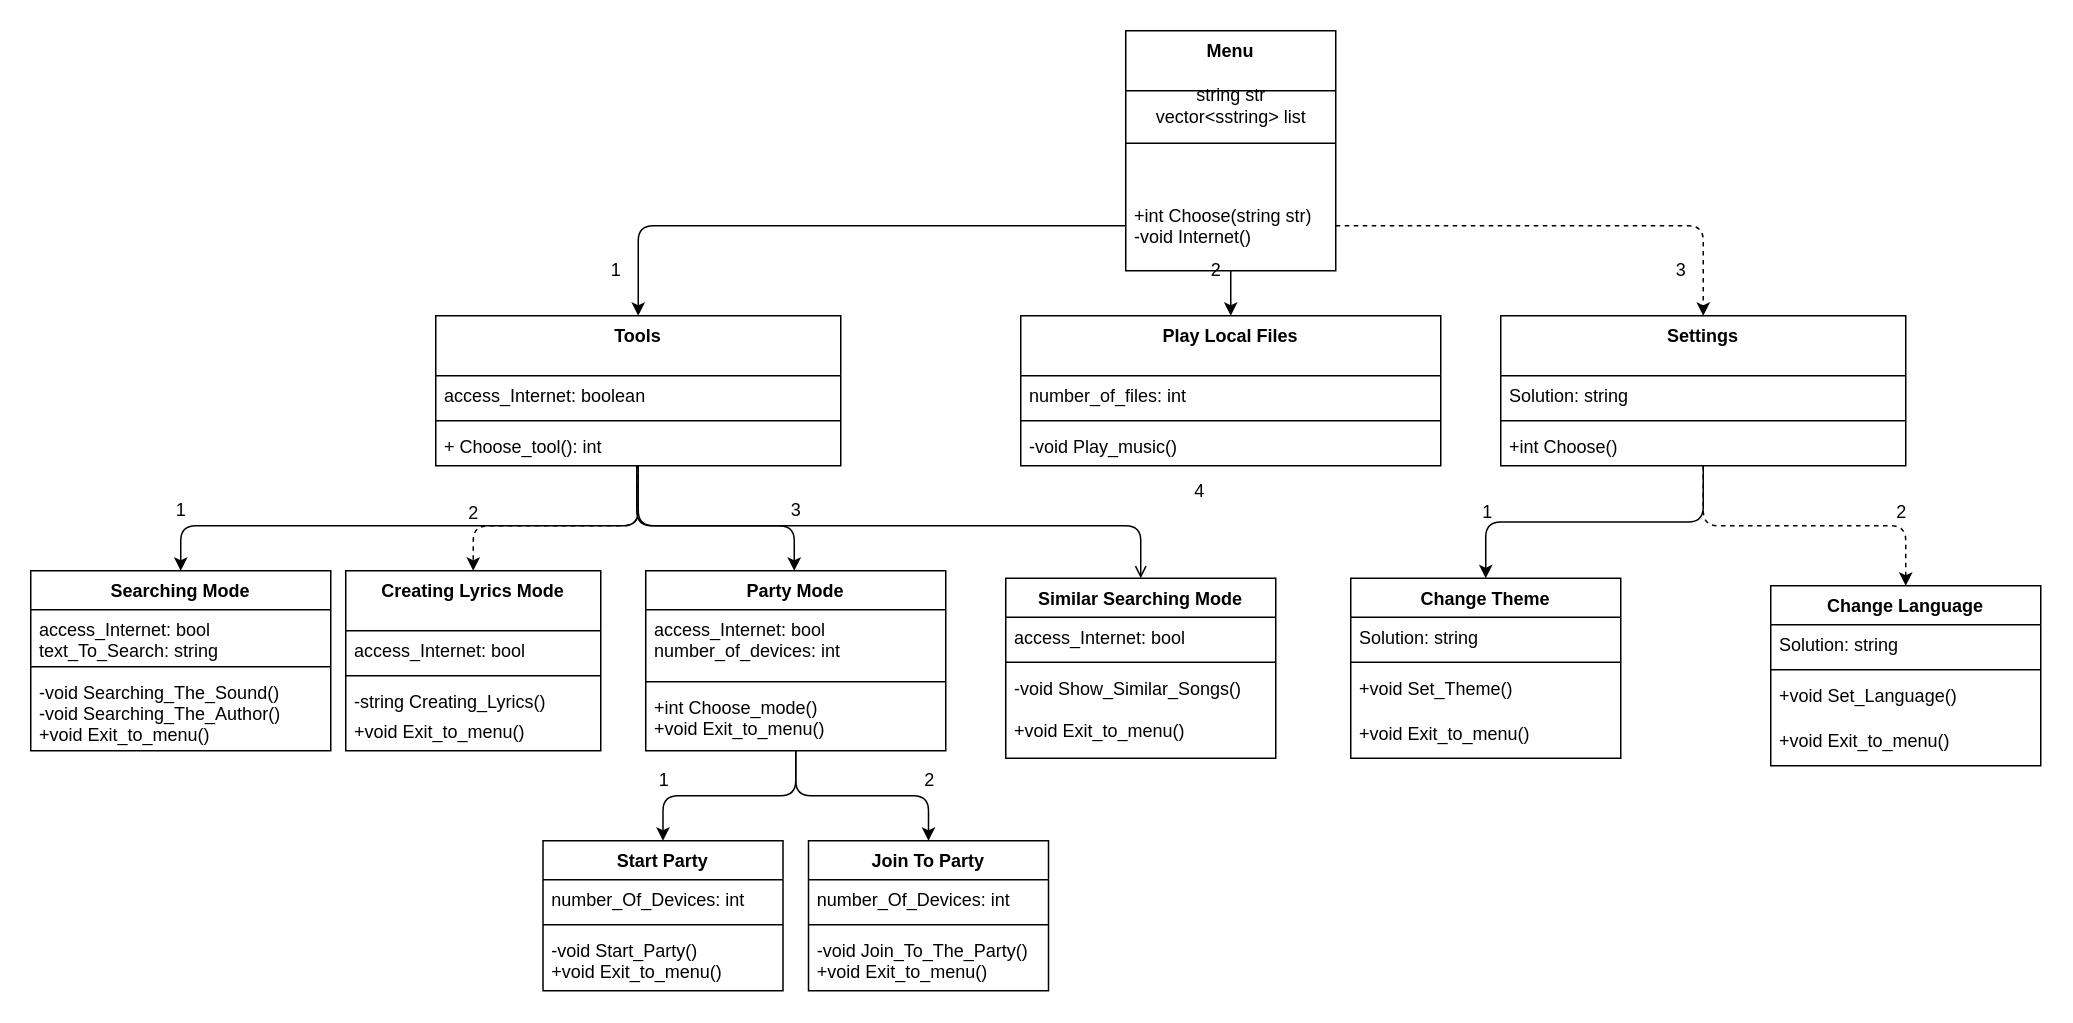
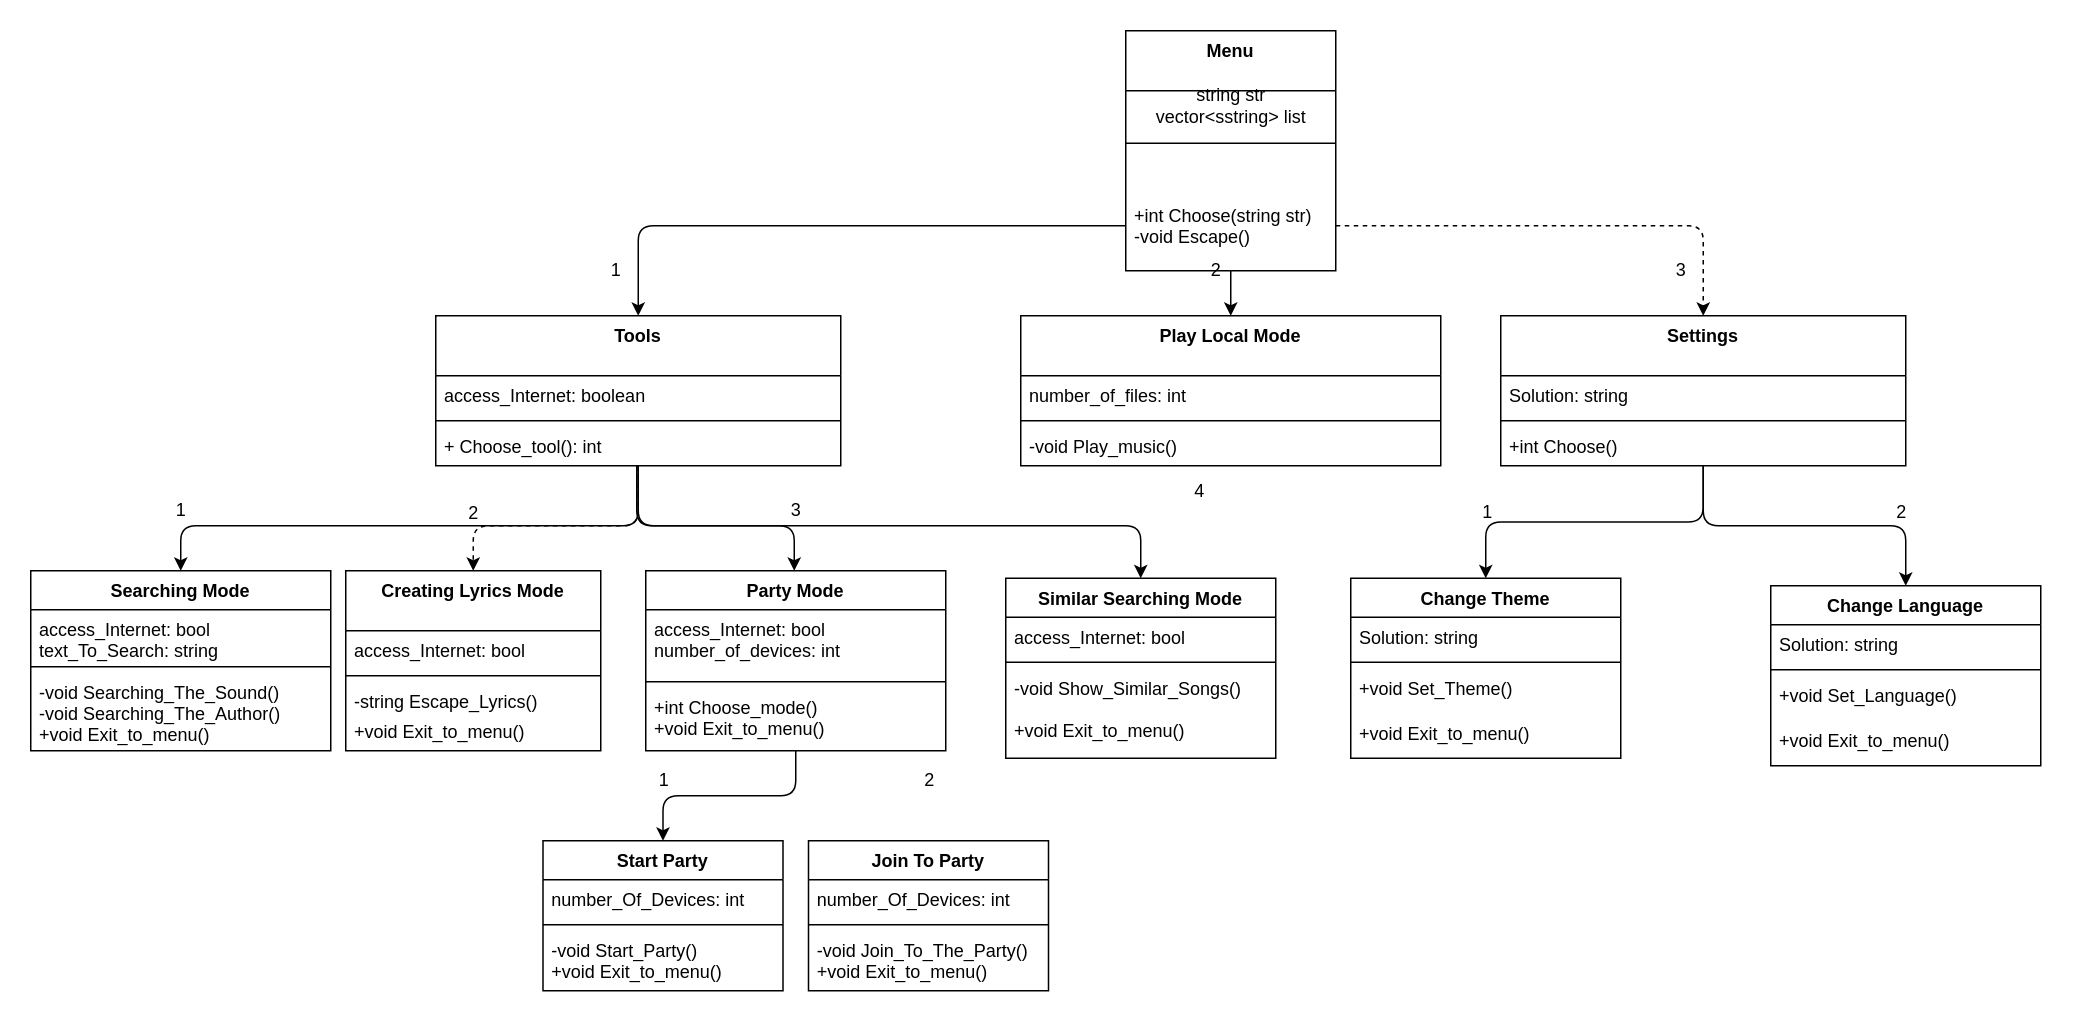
node "+int Choose(string str) -void Internet()": label "+int Choose(string str) -void Internet()" -> "+int Choose(string str) -void Escape()"
node "Play Local Files": label "Play Local Files" -> "Play Local Mode"
edge "Settings" -> "Change Language": style dashed -> solid
edge "Tools" -> "Similar Searching Mode": arrowhead open -> classic
node "-string Creating_Lyrics()": label "-string Creating_Lyrics()" -> "-string Escape_Lyrics()"
edge "Party Mode" -> "Join To Party": removed
